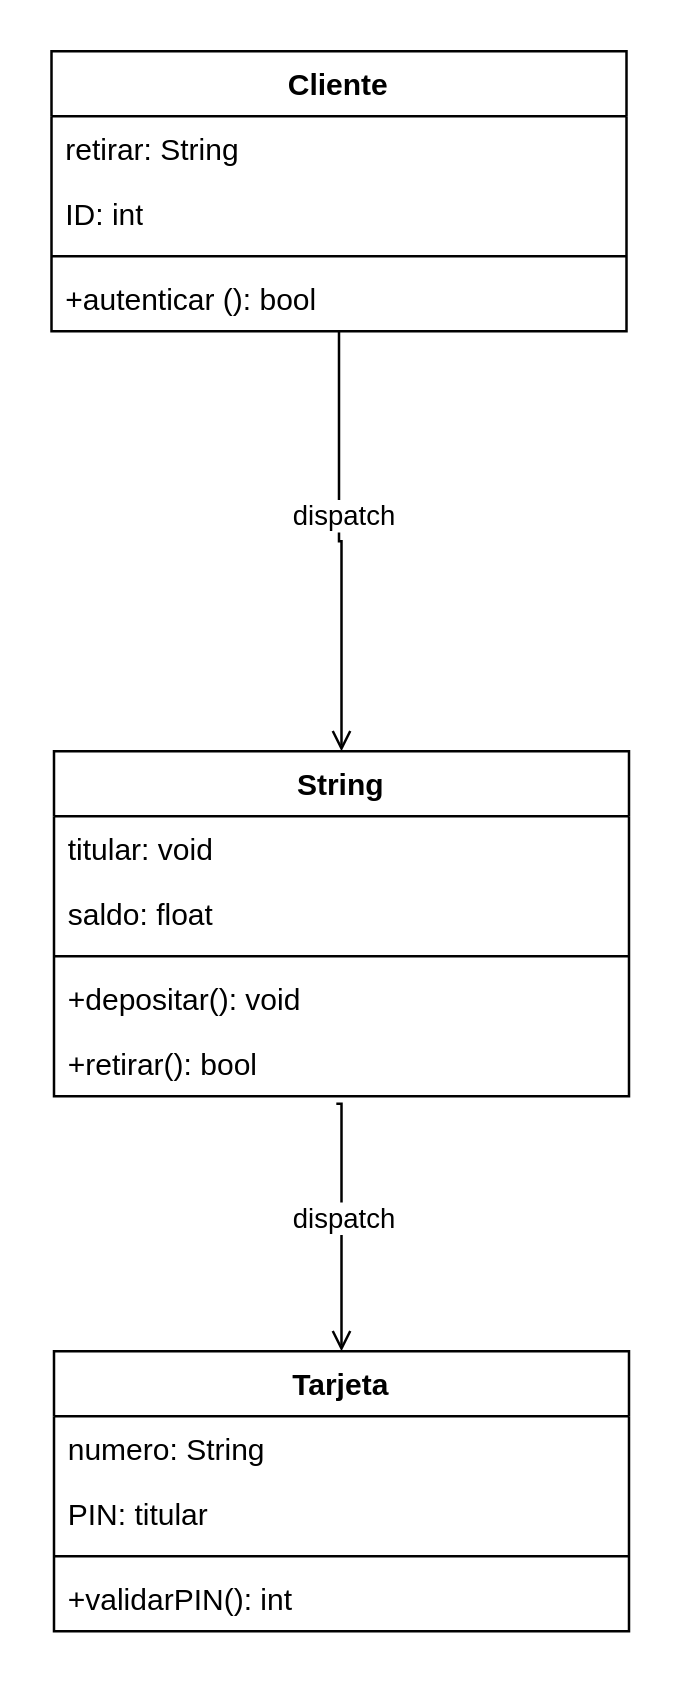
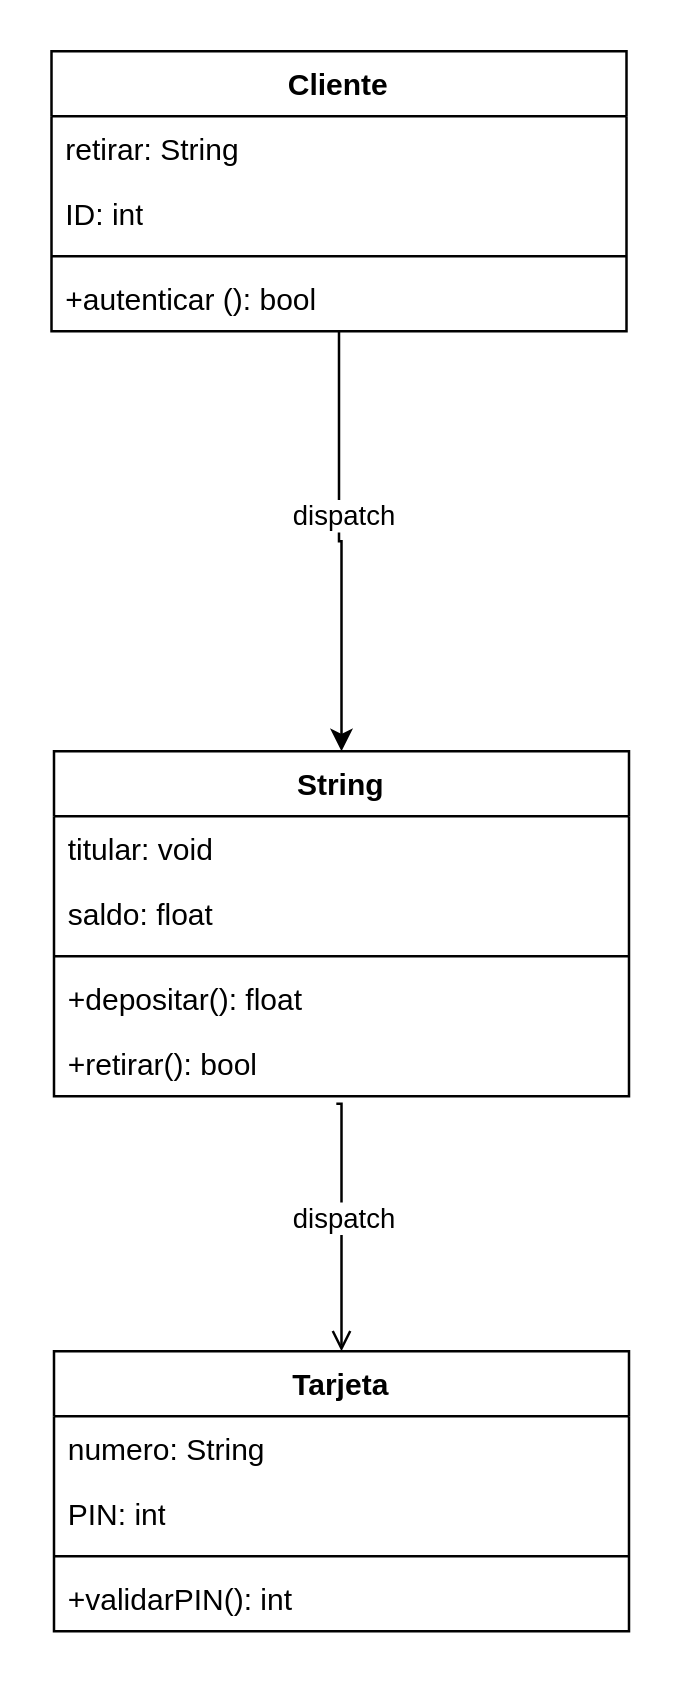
edge "Cliente" -> "String": arrowhead open -> classic
node "+depositar(): void": label "+depositar(): void" -> "+depositar(): float"
node "PIN: titular": label "PIN: titular" -> "PIN: int"
